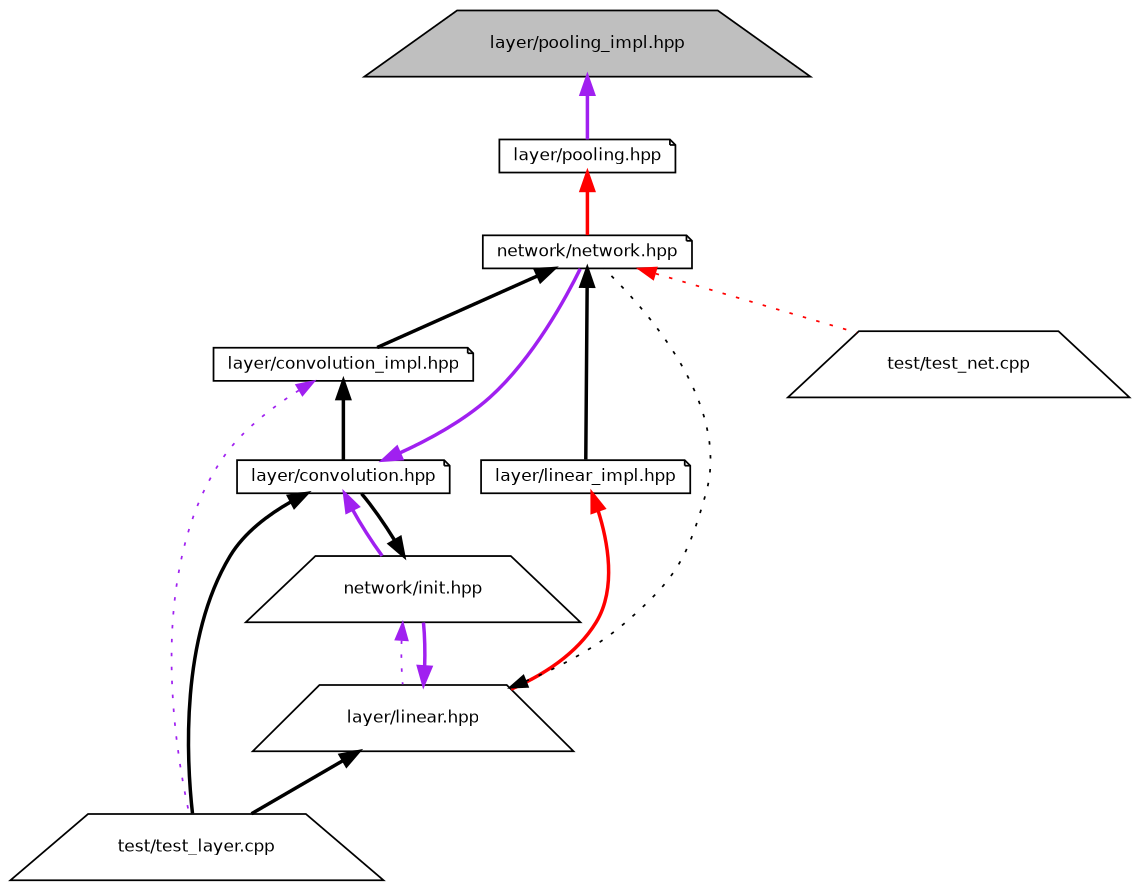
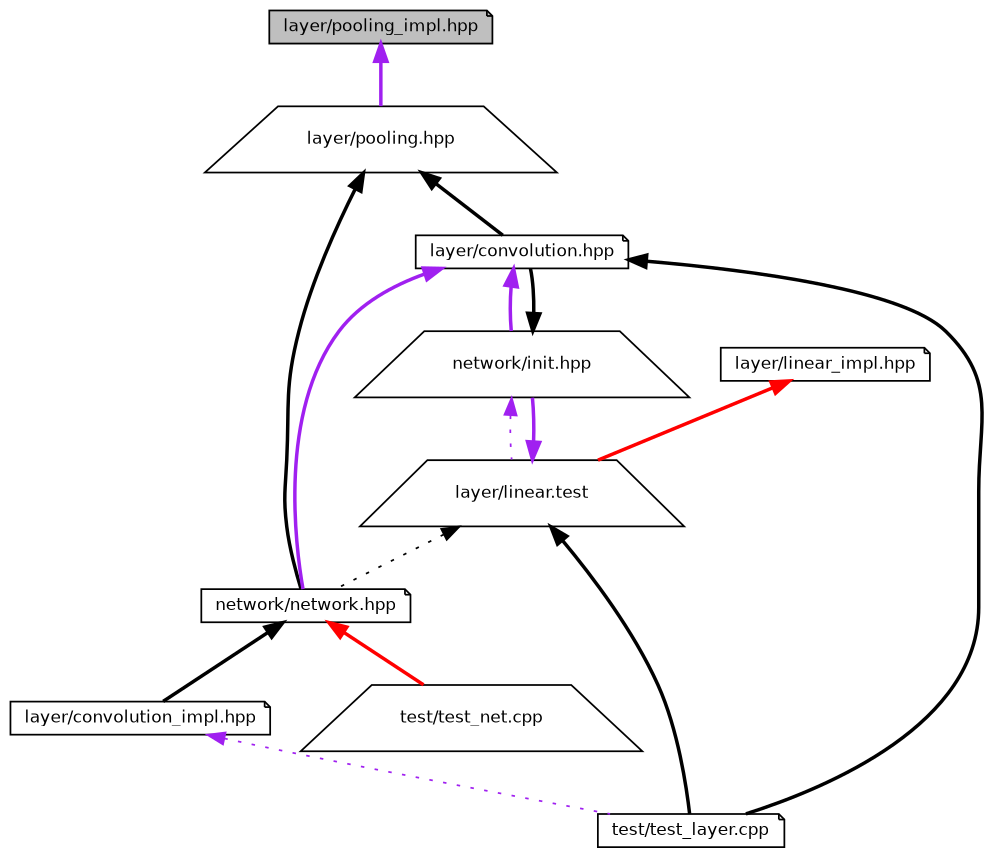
node "layer/pooling_impl.hpp": shape trapezium -> note
node "layer/pooling.hpp": shape note -> trapezium
edge "network/network.hpp" -> "layer/pooling.hpp": color red -> black
edge "test/test_net.cpp" -> "network/network.hpp": style dotted -> bold
edge "layer/linear_impl.hpp" -> "network/network.hpp": removed
edge "layer/convolution.hpp" -> "layer/convolution_impl.hpp": now "layer/convolution.hpp" -> "layer/pooling.hpp"
node "layer/linear.hpp": label "layer/linear.hpp" -> "layer/linear.test"
node "test/test_layer.cpp": shape trapezium -> note
